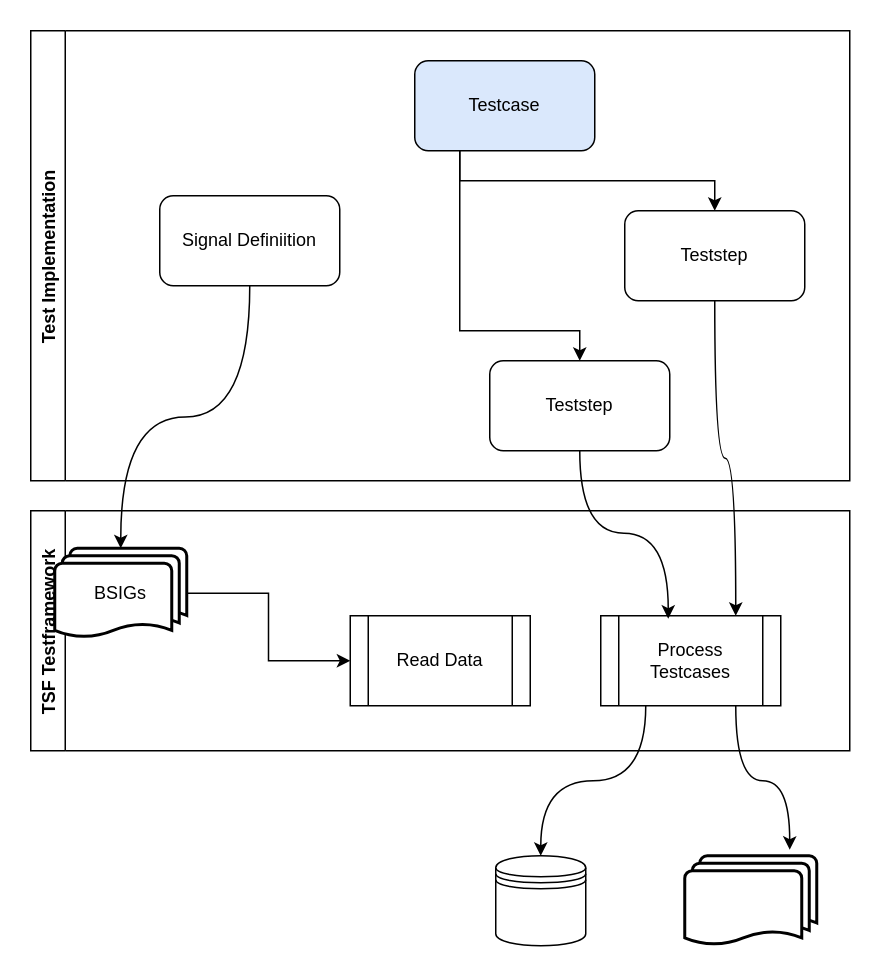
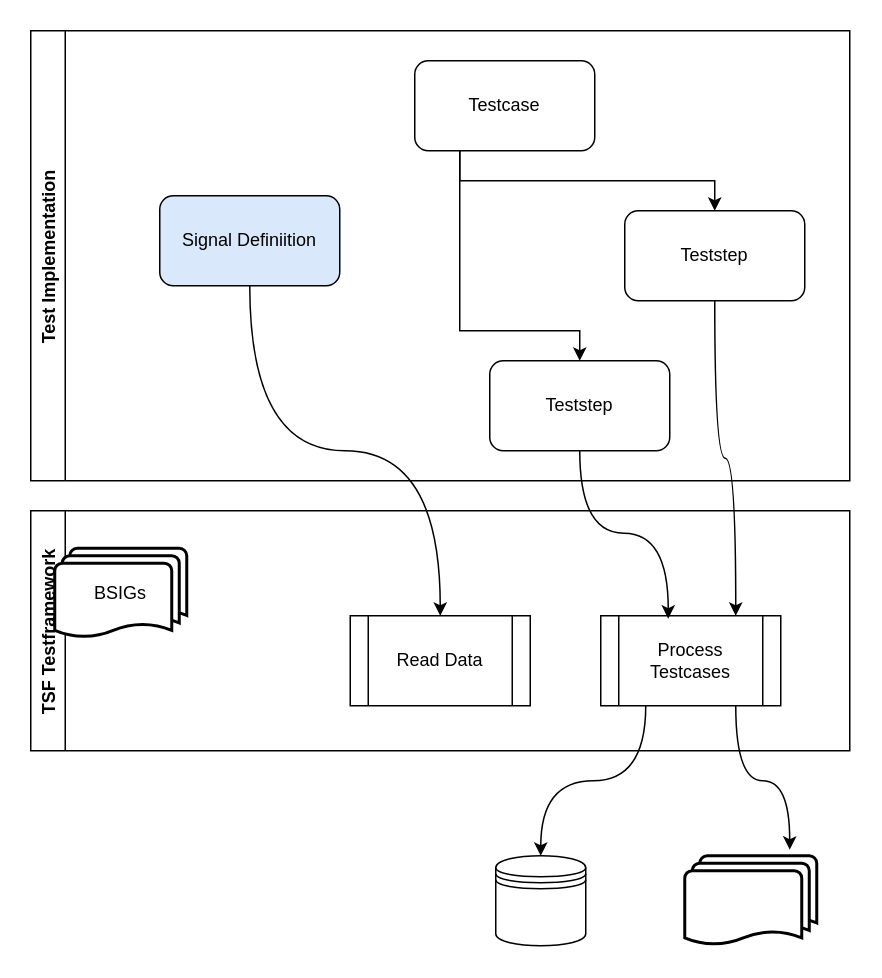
node "Testcase": fillcolor #dae8fc -> #ffffff
node "Signal Definiition": fillcolor #ffffff -> #dae8fc
edge "Signal Definiition" -> "BSIGs": now "Signal Definiition" -> "Read Data"
edge "BSIGs" -> "Read Data": removed
